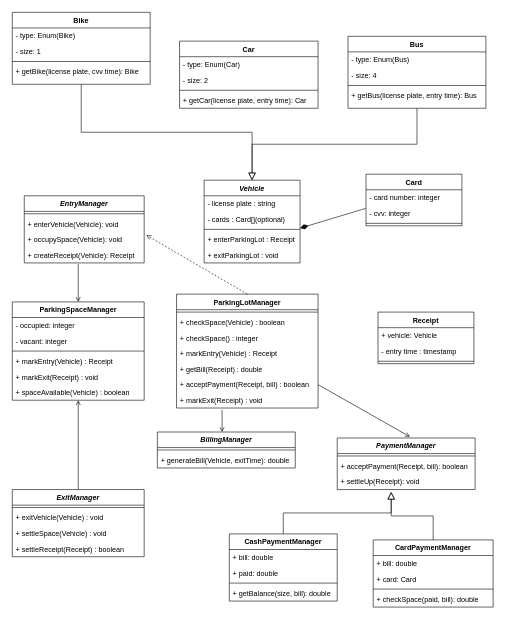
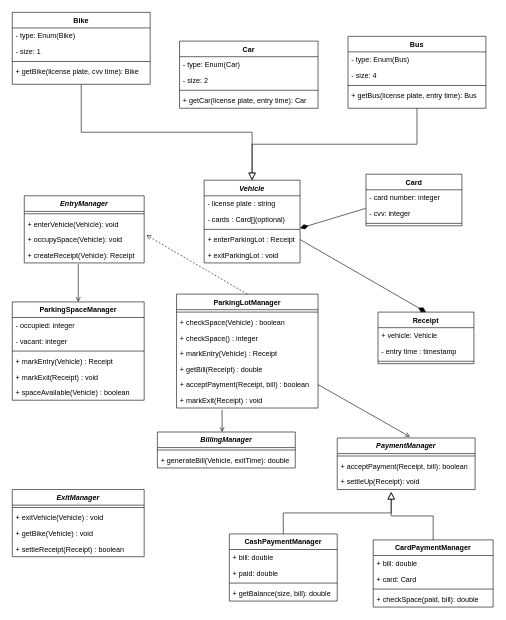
edge "+ enterParkingLot : Receipt" -> "Receipt": added
edge "ExitManager" -> "ParkingSpaceManager": removed
node "+ settleSpace(Vehicle) : void": label "+ settleSpace(Vehicle) : void" -> "+ getBike(Vehicle) : void"
